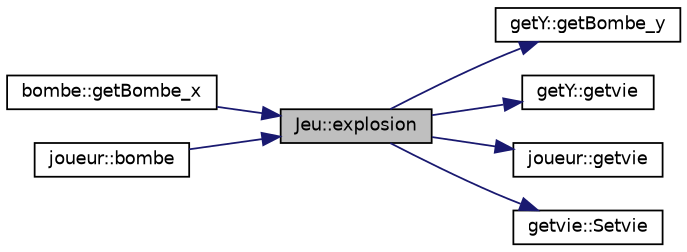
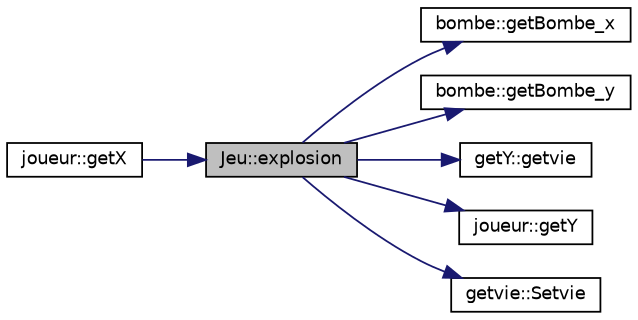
node "getY::getBombe_y": label "getY::getBombe_y" -> "bombe::getBombe_y"
edge "bombe::getBombe_x" -> "Jeu::explosion": reversed
node "joueur::bombe": label "joueur::bombe" -> "joueur::getX"
node "joueur::getvie": label "joueur::getvie" -> "joueur::getY"
